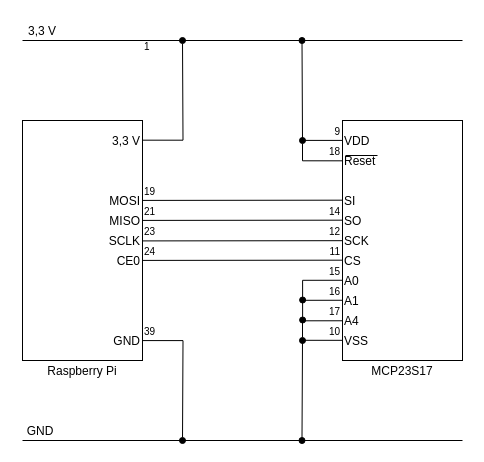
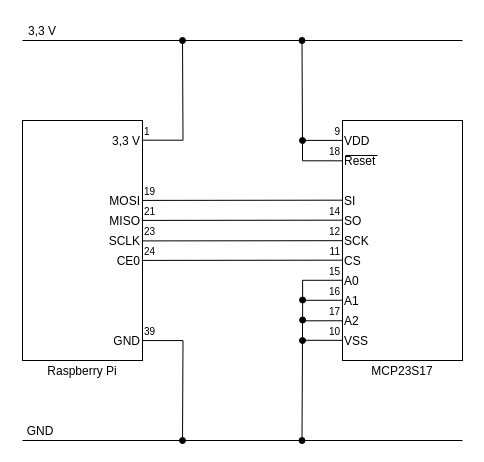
node "1": moved (163, 46) -> (163, 131)
node "A4": label "A4" -> "A2"
